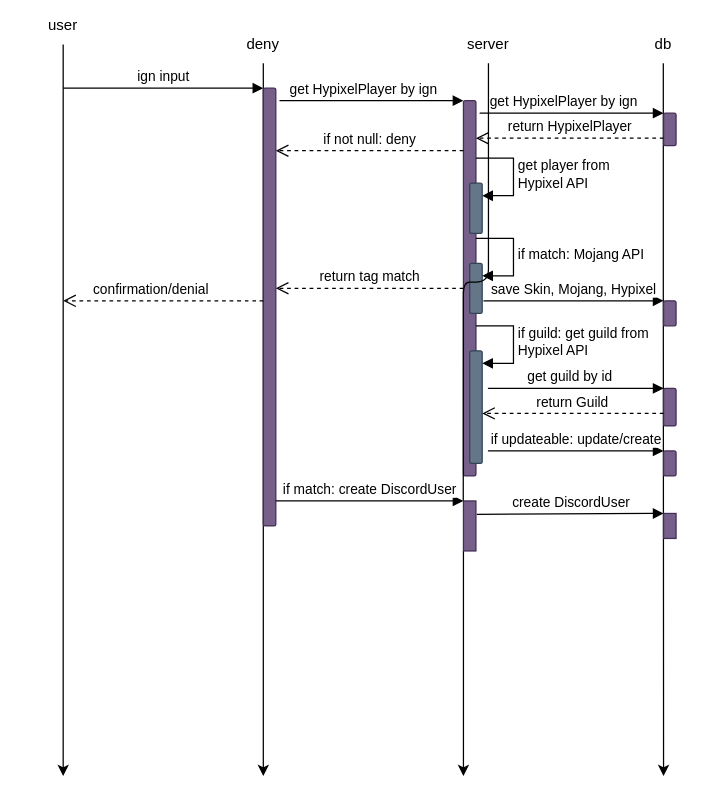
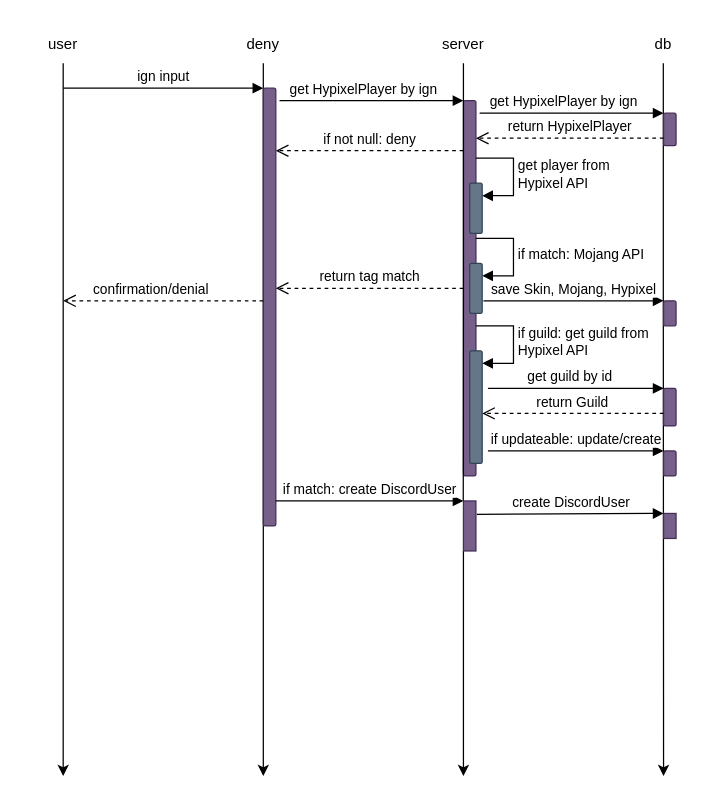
node "user": moved (63, 26) -> (63, 44)
node "server": moved (488, 44) -> (463, 44)
